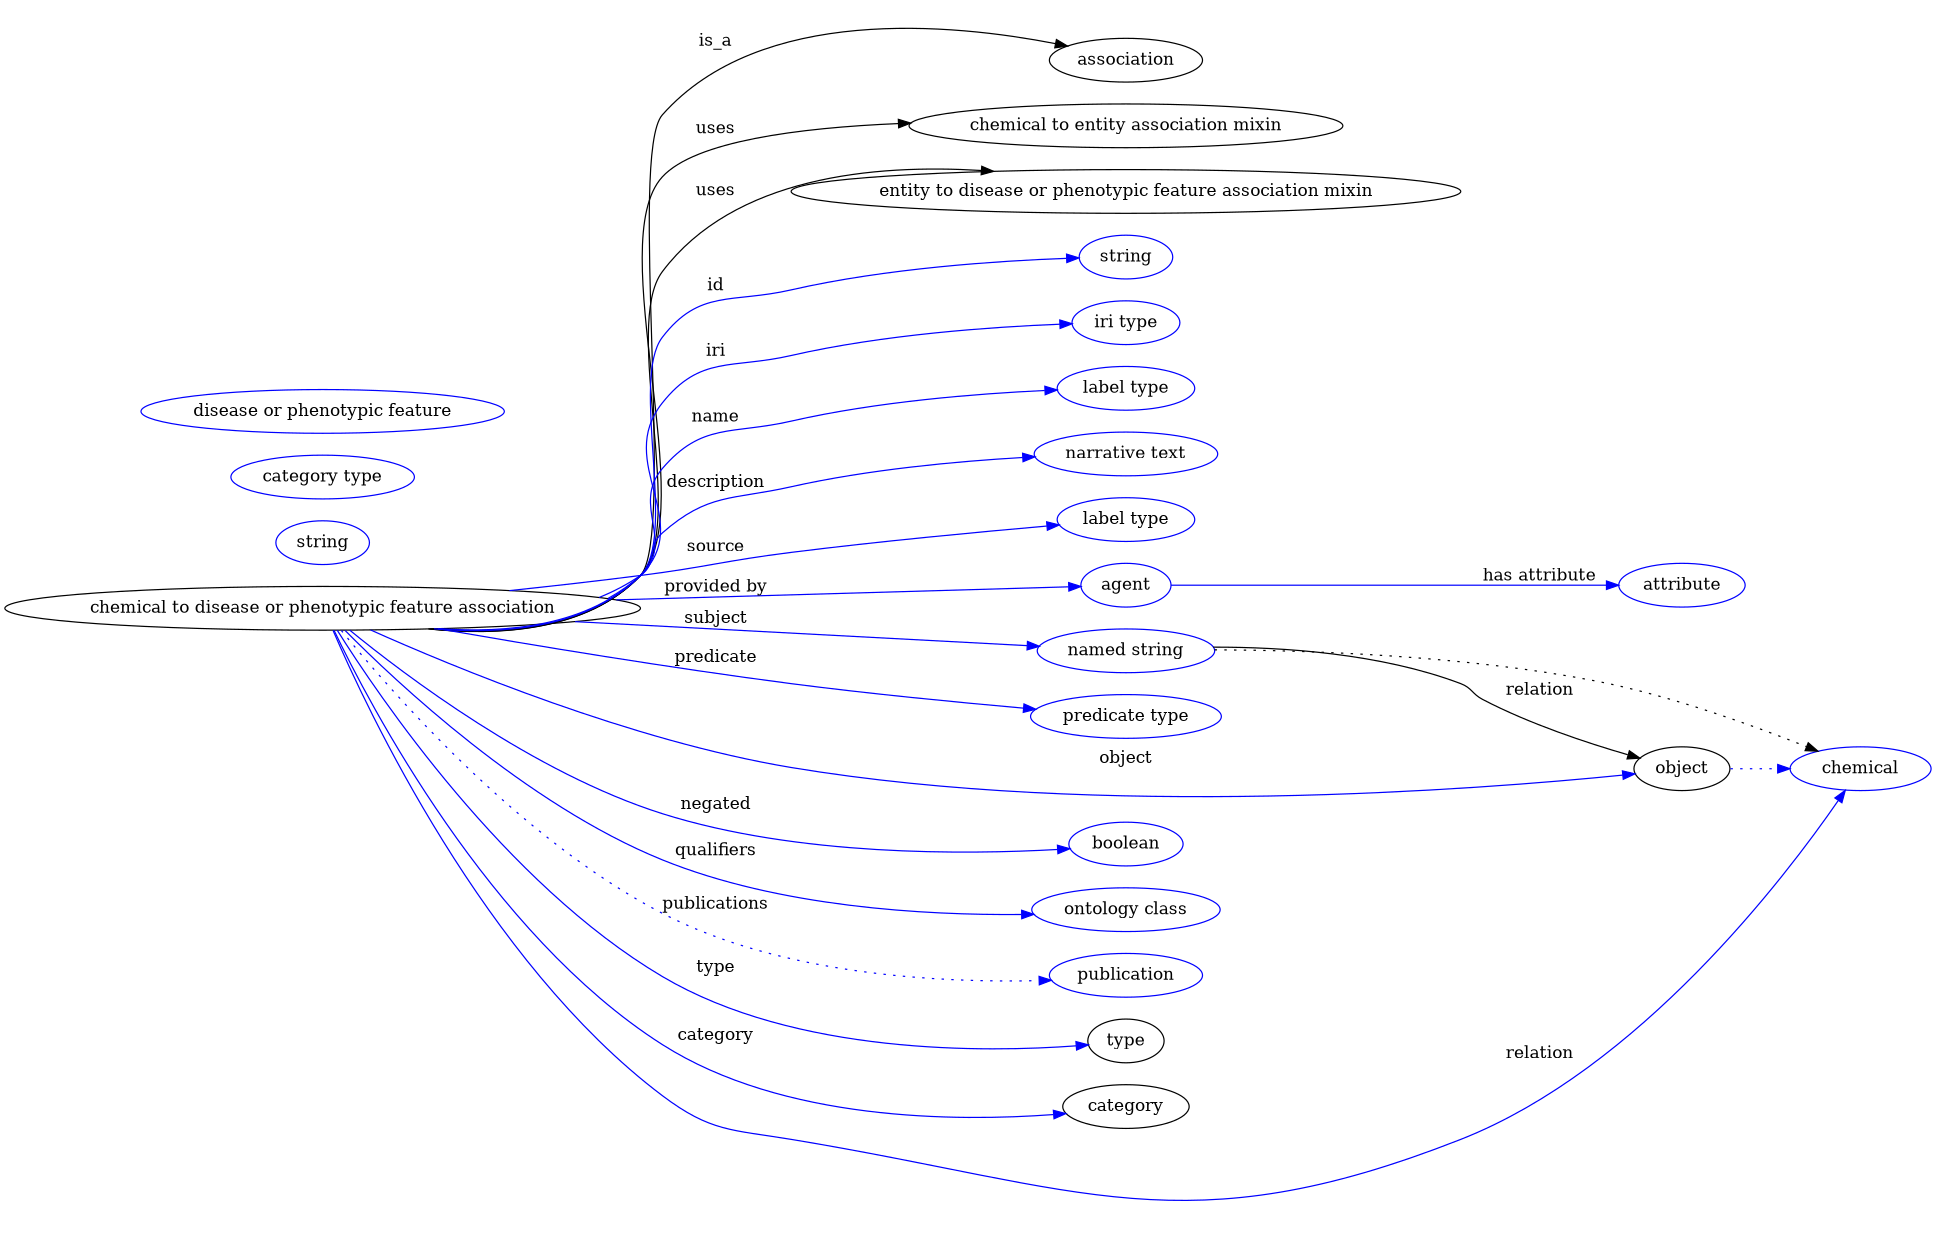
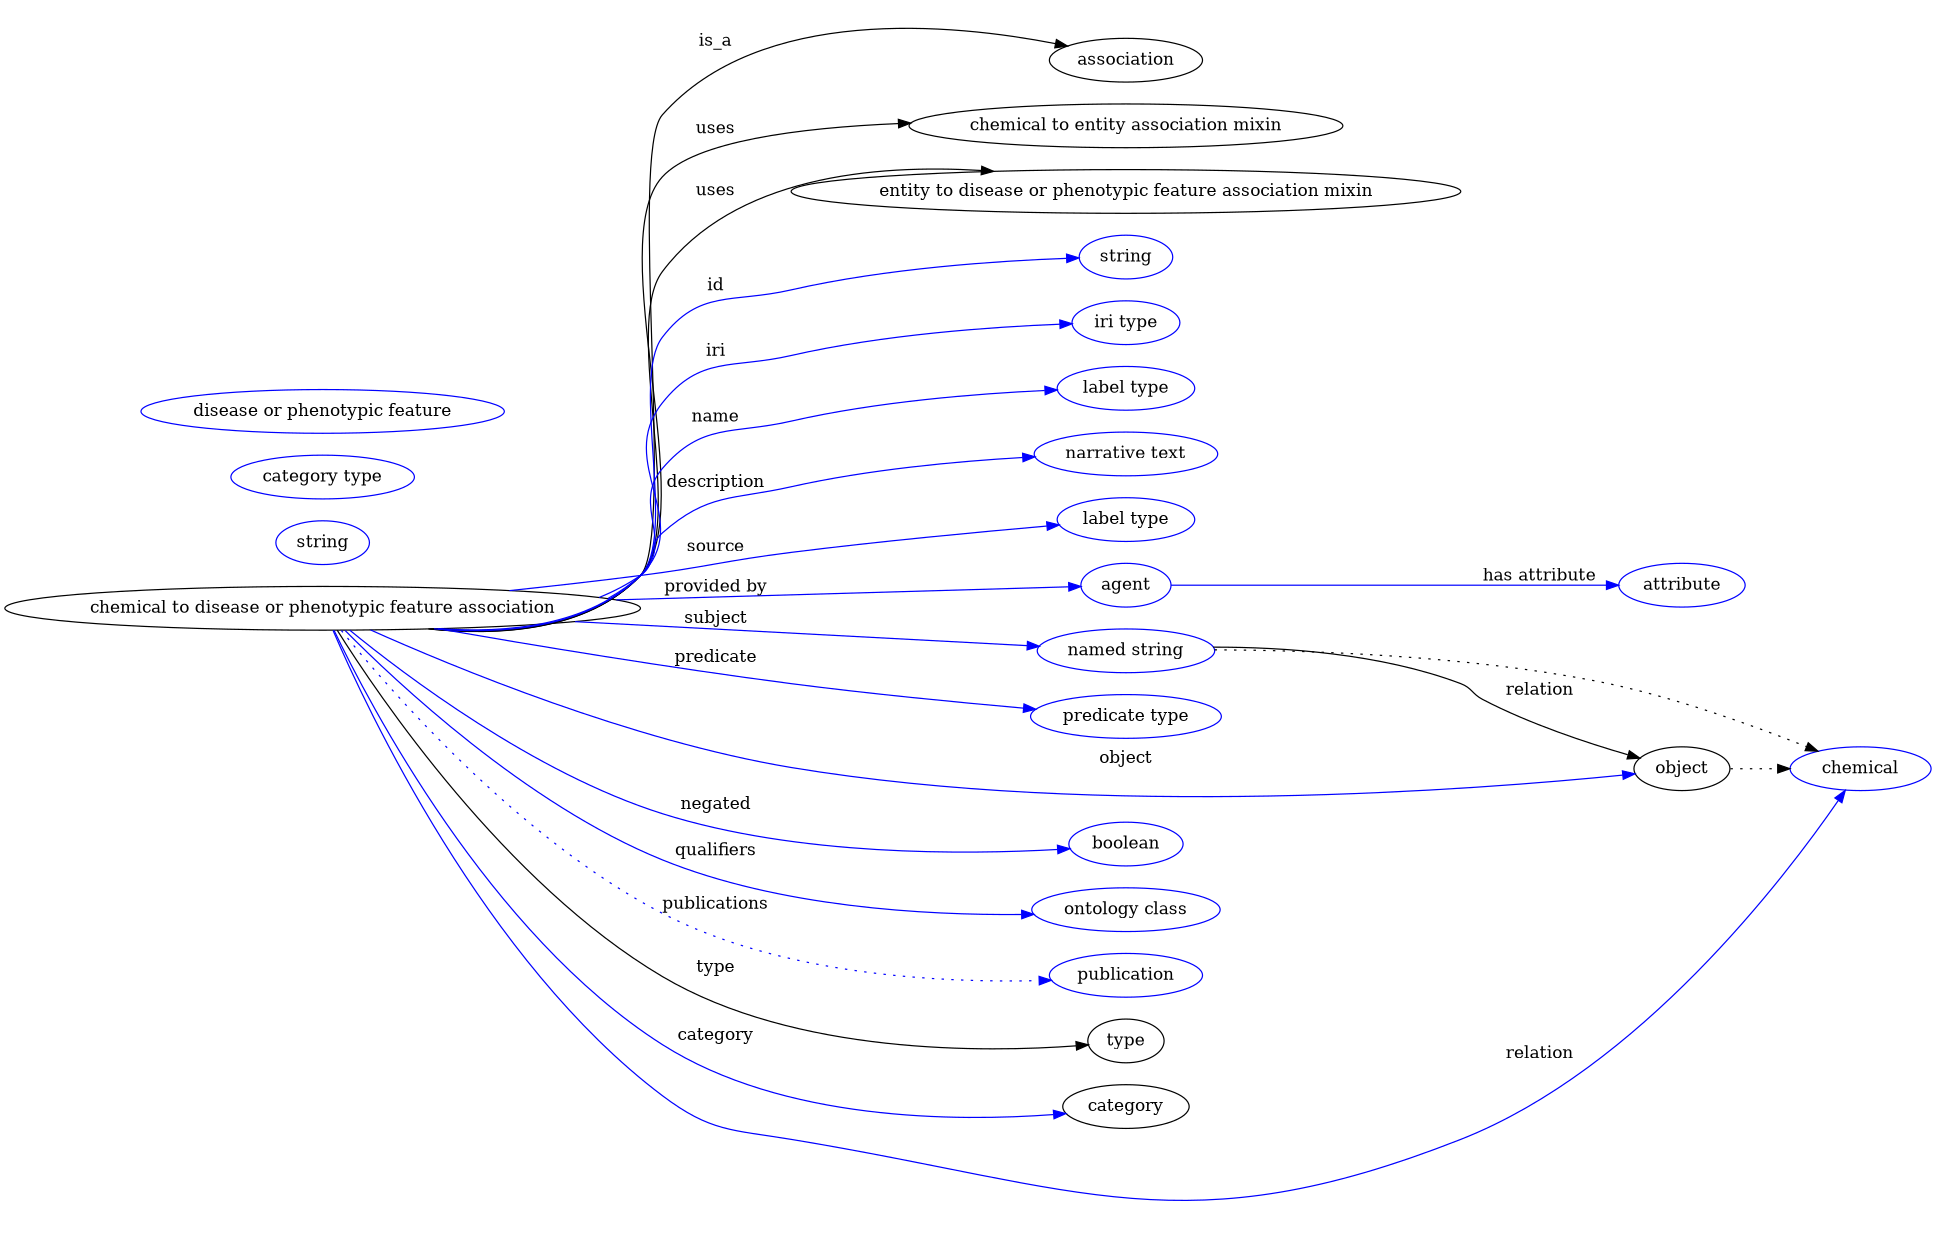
edge "object" -> "chemical": color blue -> black
edge "chemical to disease or phenotypic feature association" -> "type": color blue -> black
